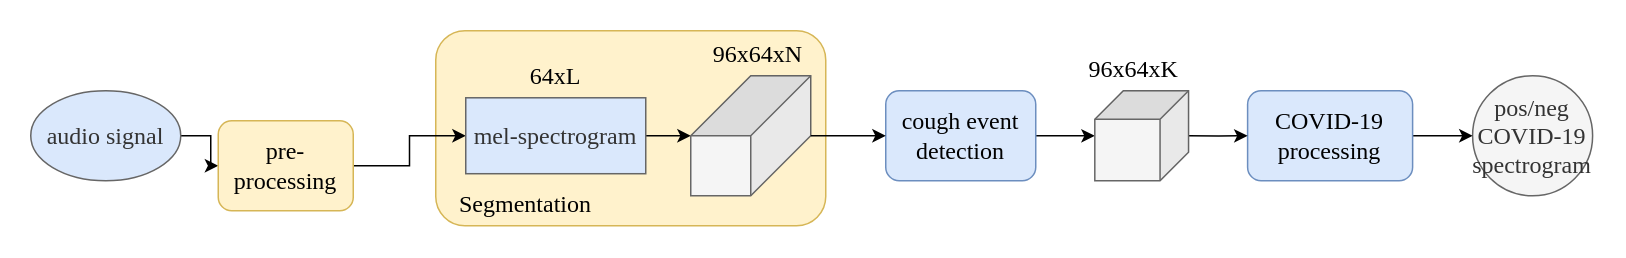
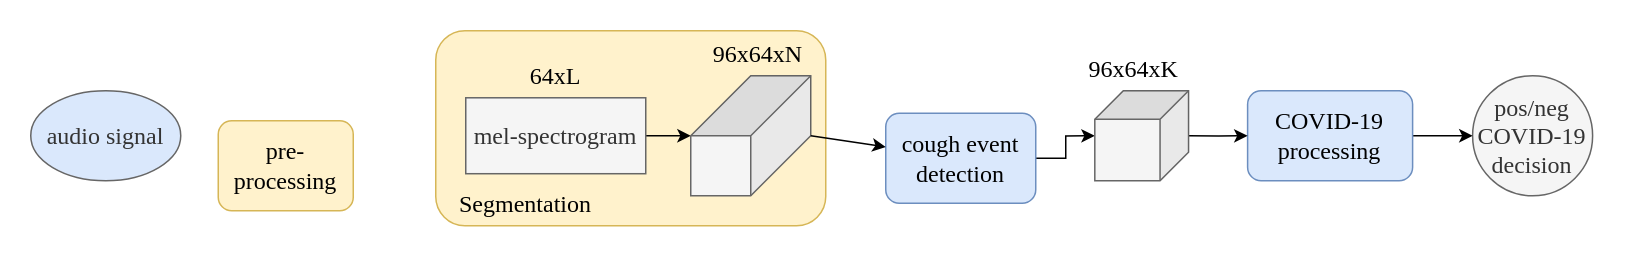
node "mel-spectrogram": fillcolor #dae8fc -> #f5f5f5
node "cough event detection": moved (961, 136) -> (961, 158)
node "pos/neg COVID-19 spectrogram": label "pos/neg COVID-19 spectrogram" -> "pos/neg COVID-19 decision"
edge "audio signal" -> "pre-processing": removed
edge "pre-processing" -> "mel-spectrogram": removed
